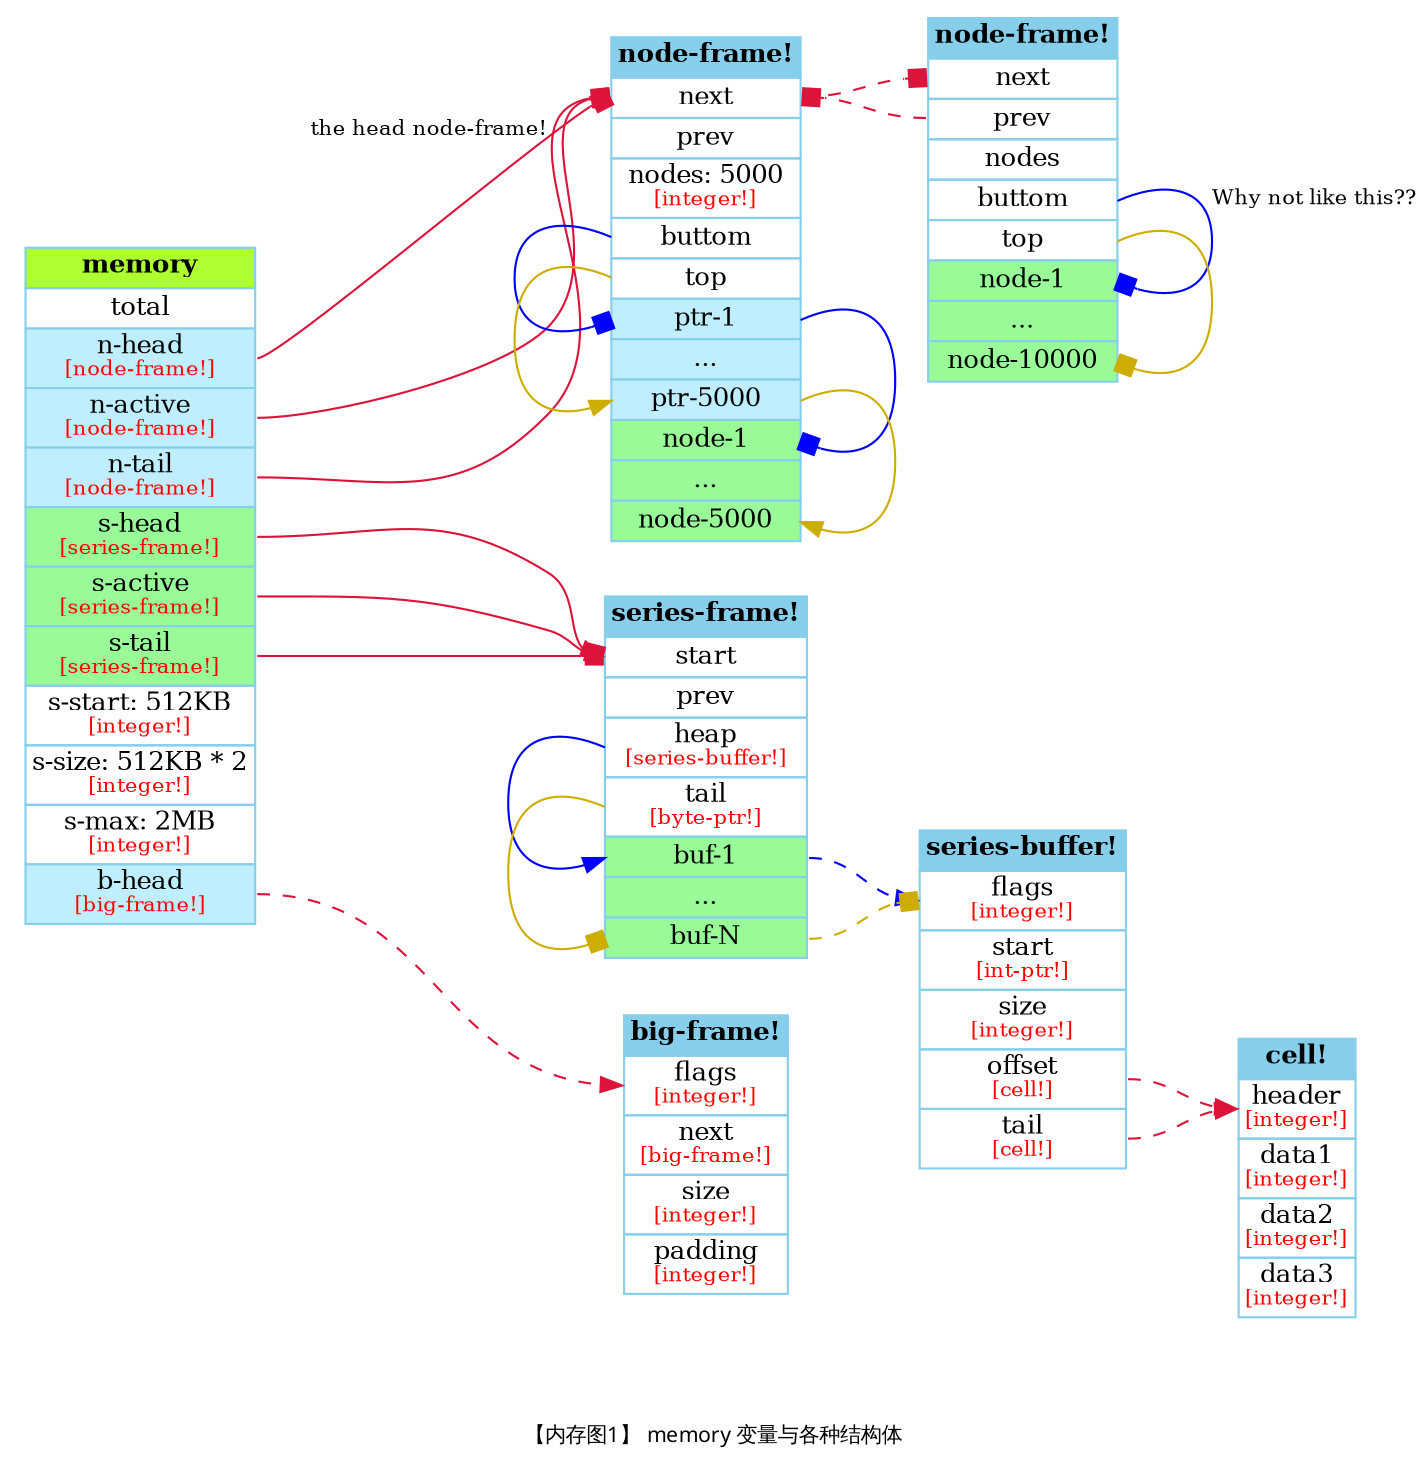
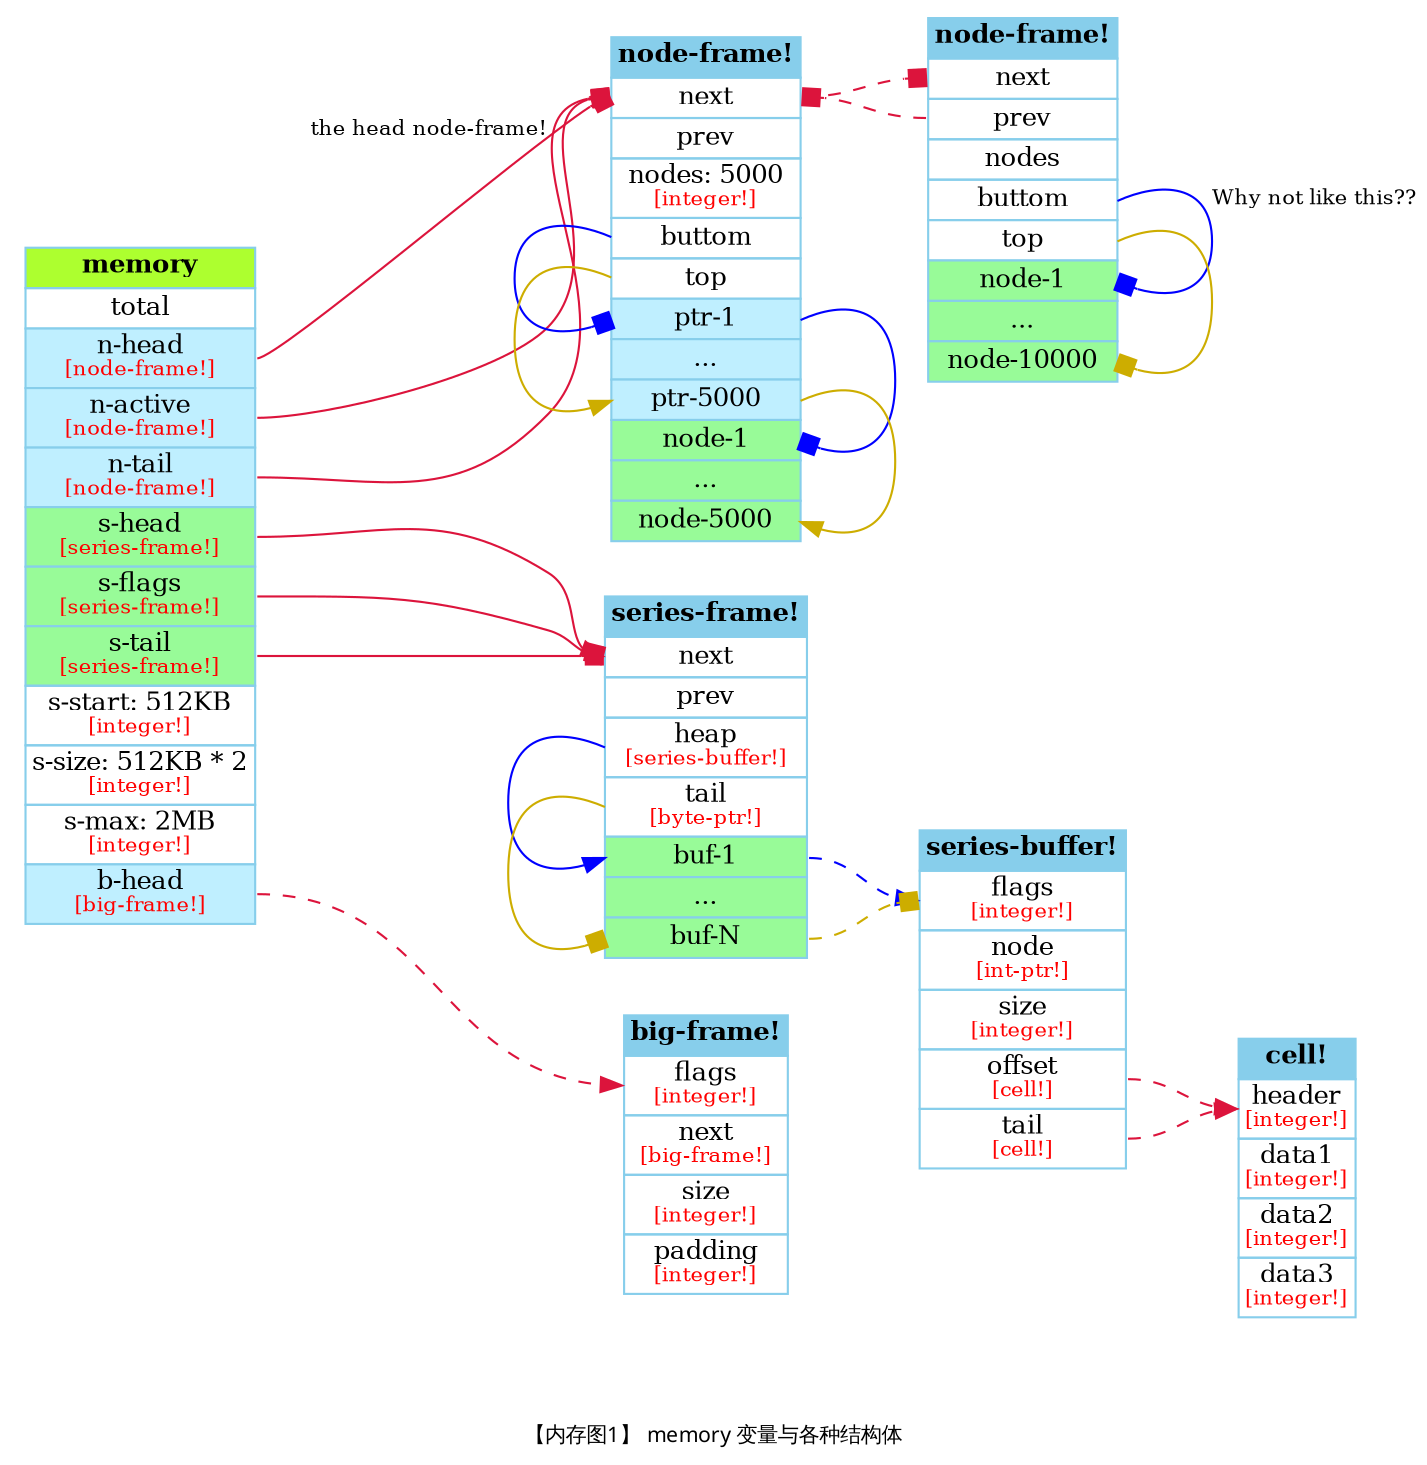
node "memory": text "s-active" -> "s-flags"
node "series-frame!": text "start" -> "next"
node "series-buffer!": text "start" -> "node"
